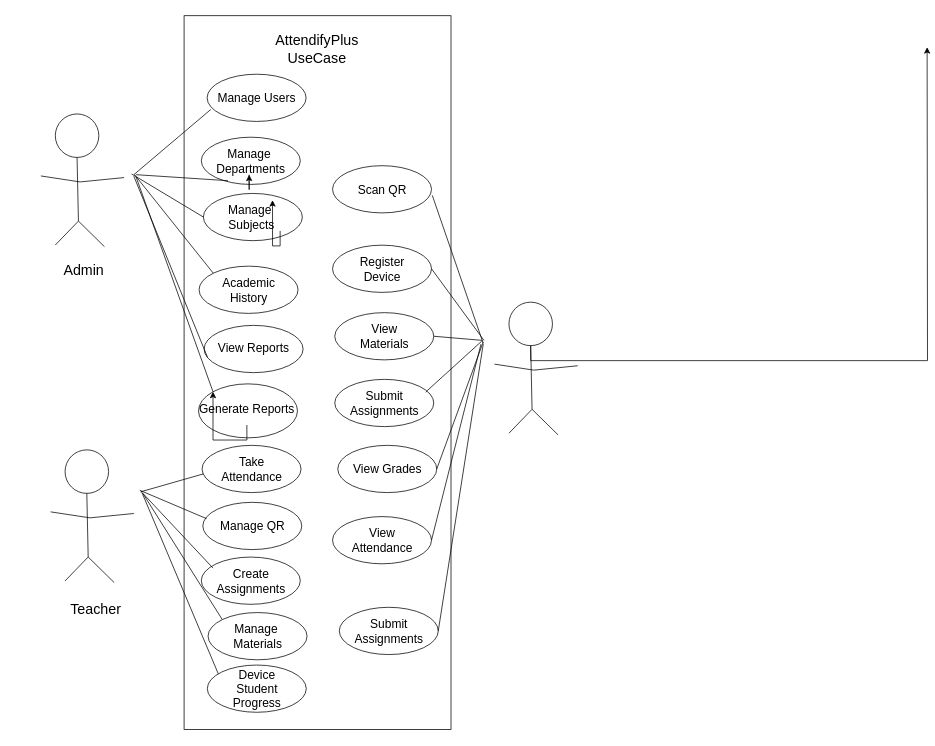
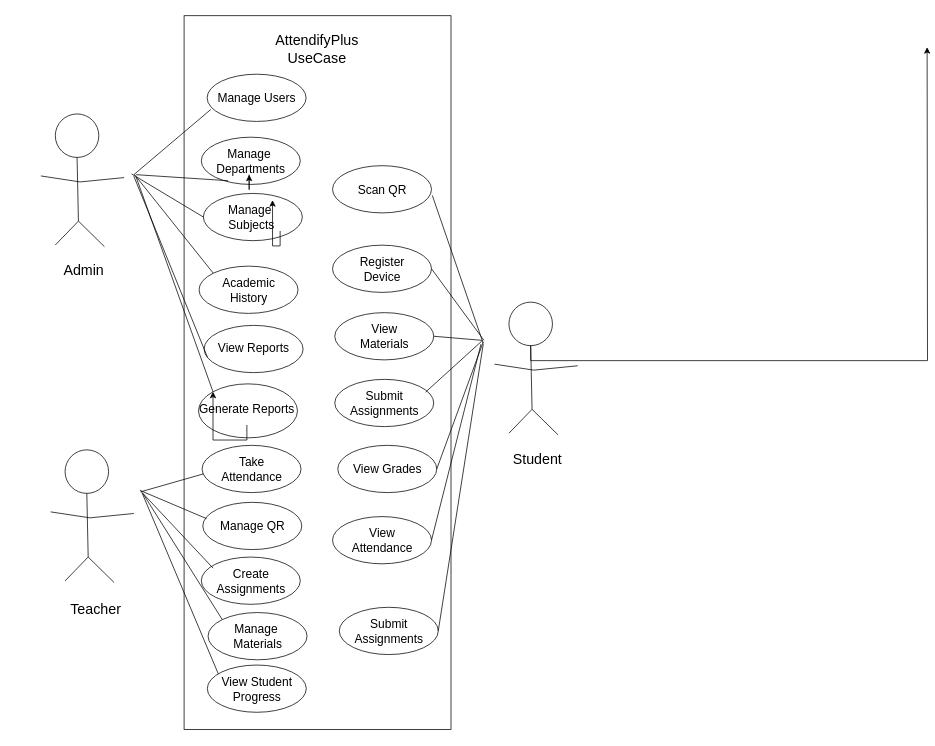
node "Student": added
node "Device Student Progress": label "Device Student Progress" -> "View Student Progress"
